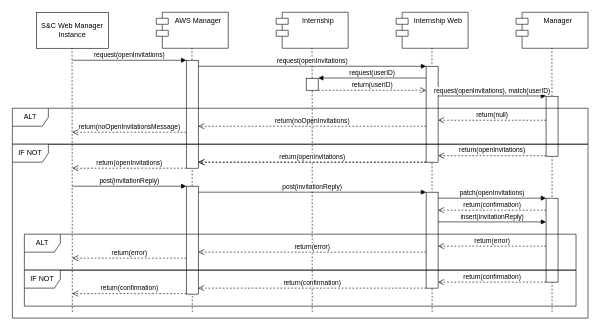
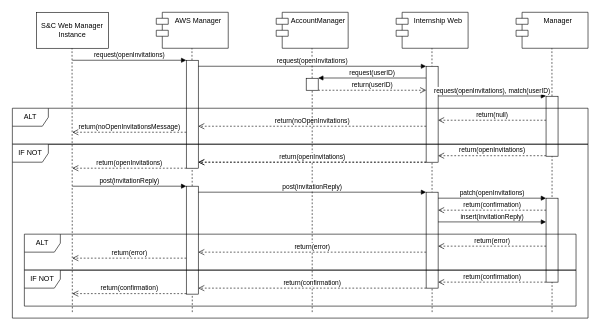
node "Internship": label "Internship" -> "AccountManager"
